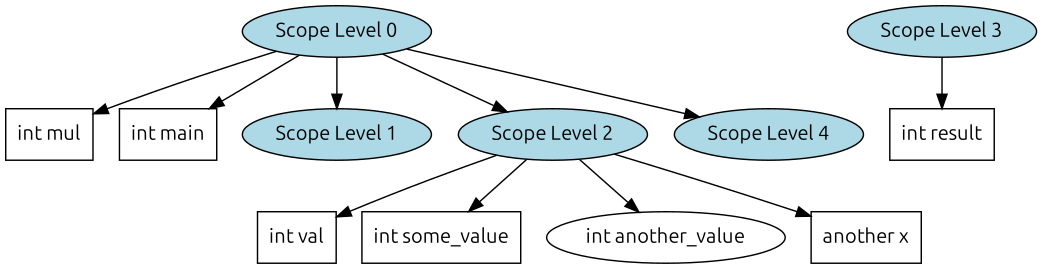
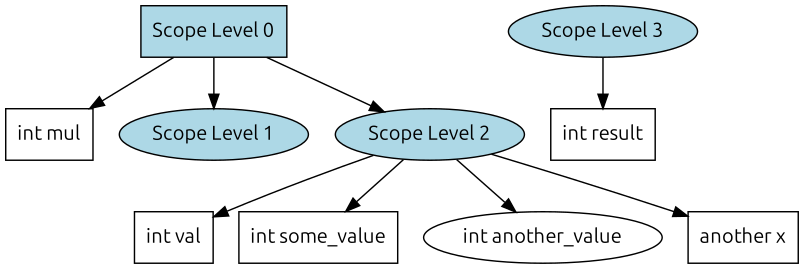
node "Scope Level 0": shape ellipse -> box
node "int main": removed
node "Scope Level 4": removed
